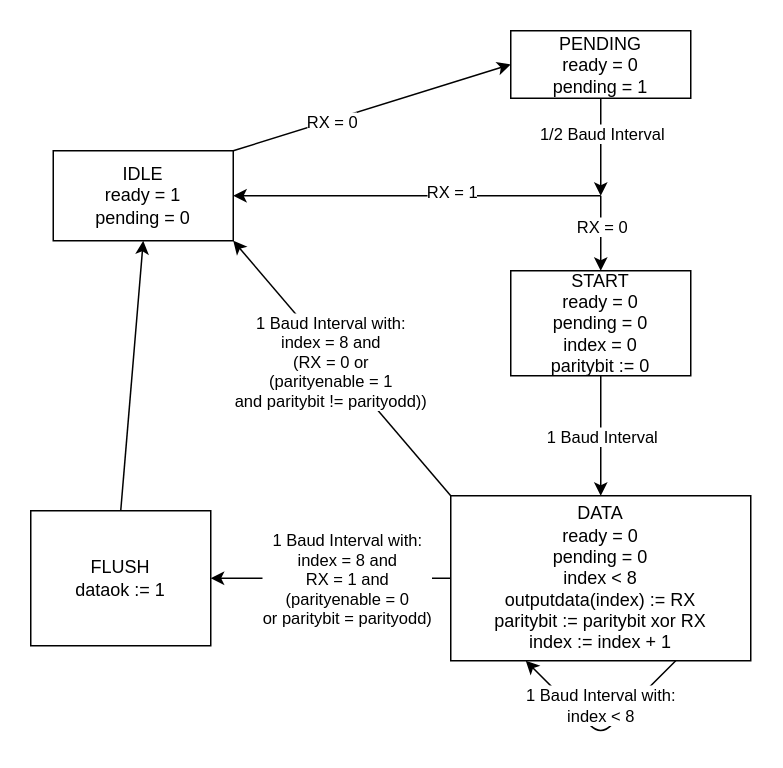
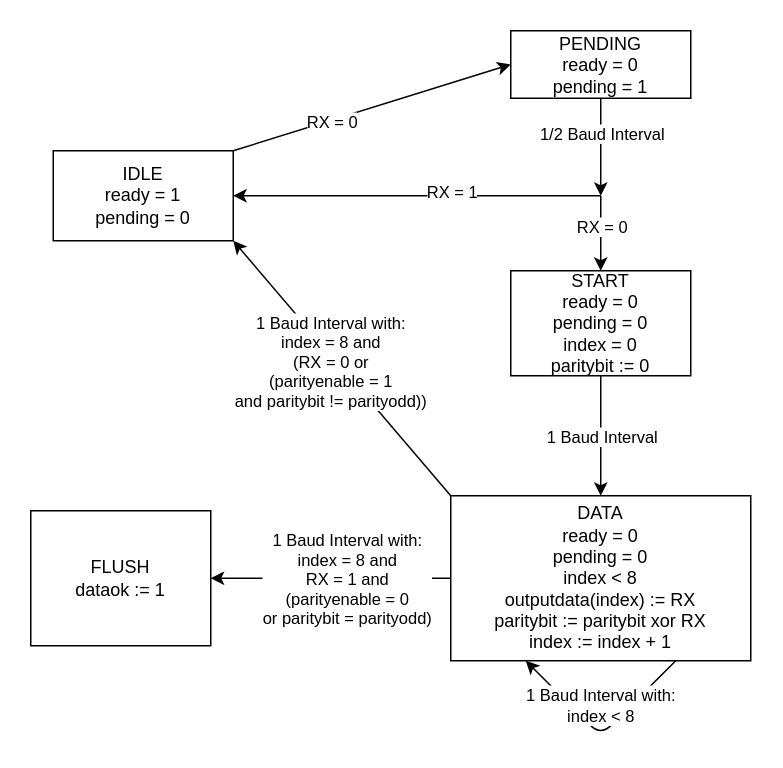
edge "FLUSH dataok := 1" -> "IDLE ready = 1 pending = 0": removed
